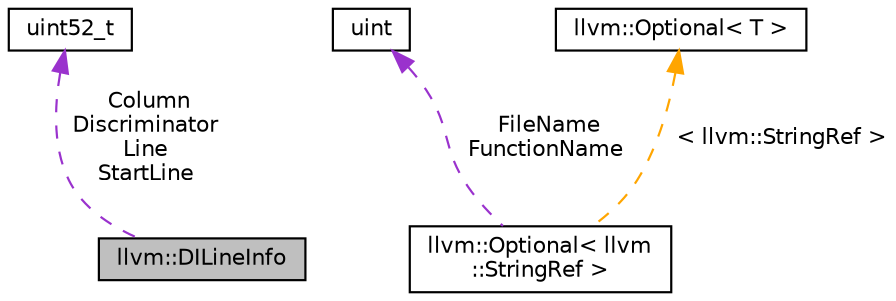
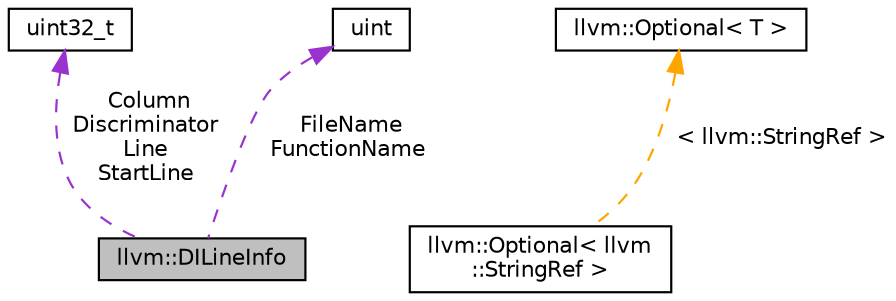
node "uint52_t": label "uint52_t" -> "uint32_t"
edge "llvm::Optional< llvm ::StringRef >" -> "uint": now "llvm::DILineInfo" -> "uint"
